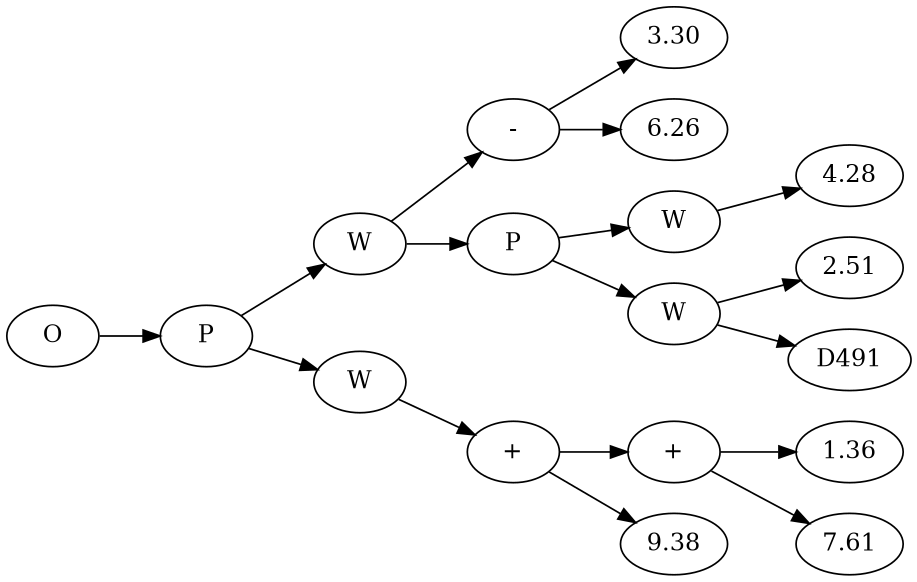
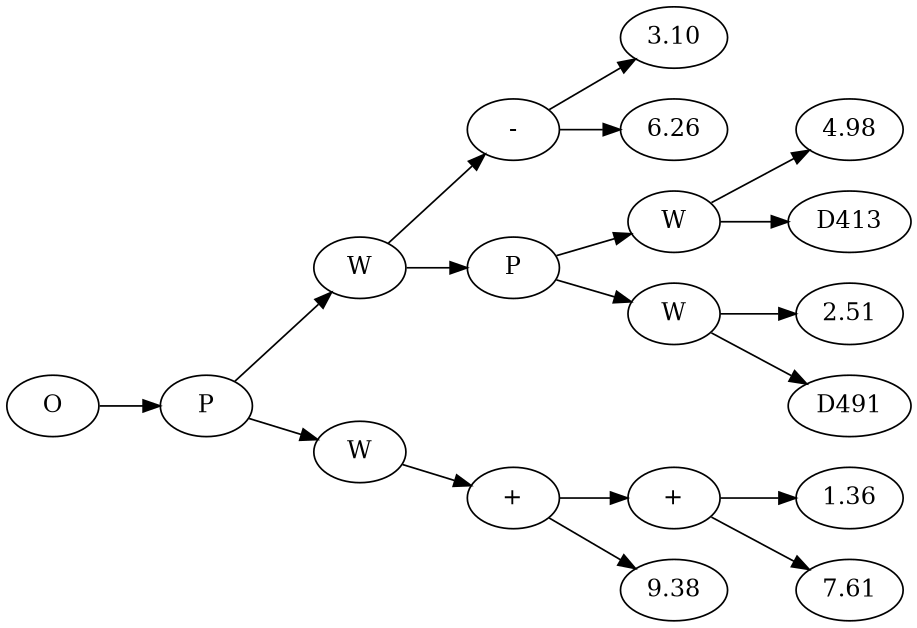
node "3.30": label "3.30" -> "3.10"
node "4.28": label "4.28" -> "4.98"
node "D413": added
